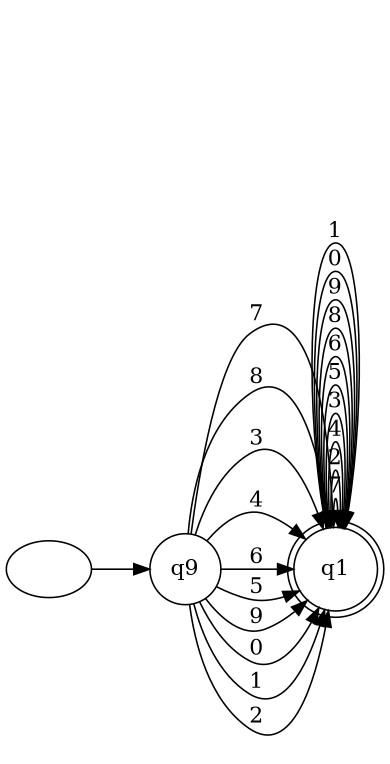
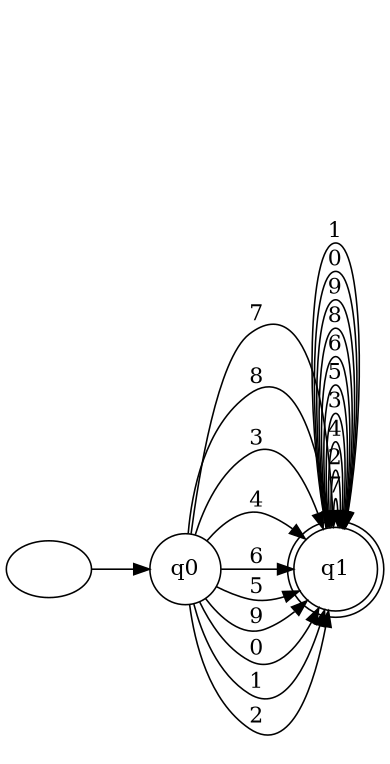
node "q9": label "q9" -> "q0"
